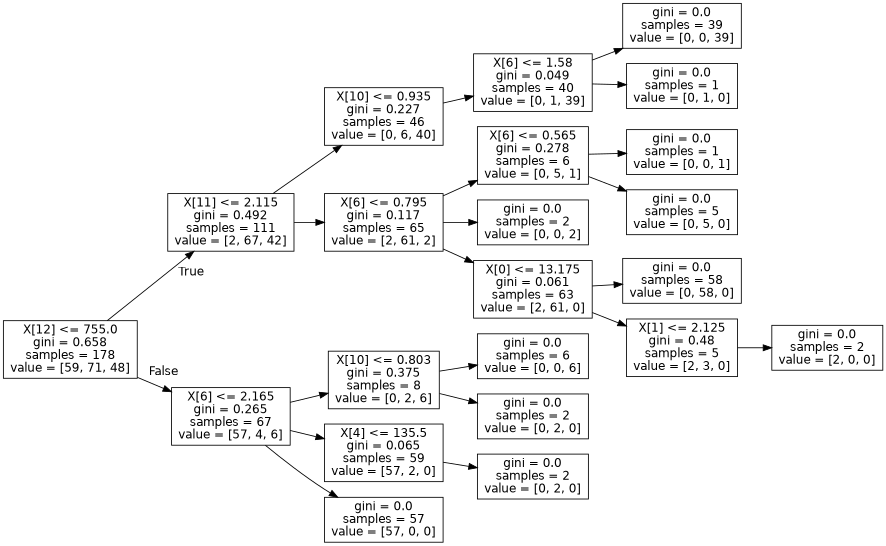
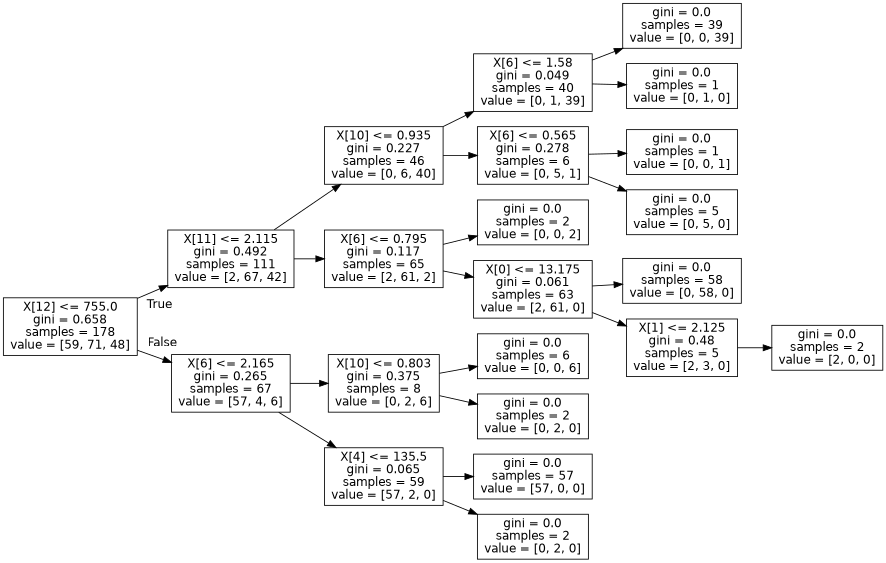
edge "X[6] <= 0.795 gini = 0.117 samples = 65 value = [2, 61, 2]" -> "X[6] <= 0.565 gini = 0.278 samples = 6 value = [0, 5, 1]": now "X[10] <= 0.935 gini = 0.227 samples = 46 value = [0, 6, 40]" -> "X[6] <= 0.565 gini = 0.278 samples = 6 value = [0, 5, 1]"
edge "X[6] <= 2.165 gini = 0.265 samples = 67 value = [57, 4, 6]" -> "gini = 0.0 samples = 57 value = [57, 0, 0]": now "X[4] <= 135.5 gini = 0.065 samples = 59 value = [57, 2, 0]" -> "gini = 0.0 samples = 57 value = [57, 0, 0]"
